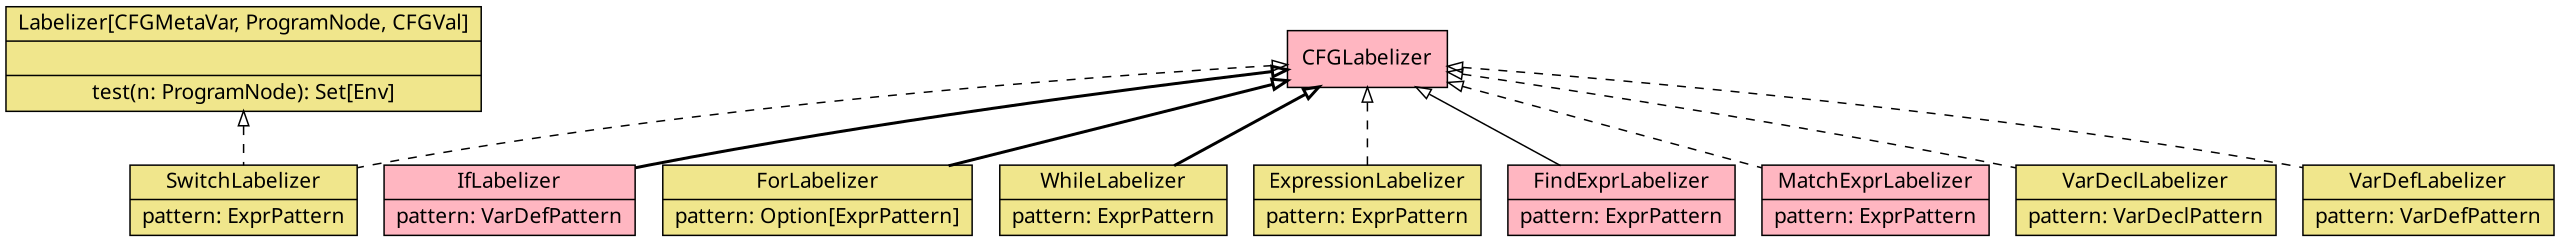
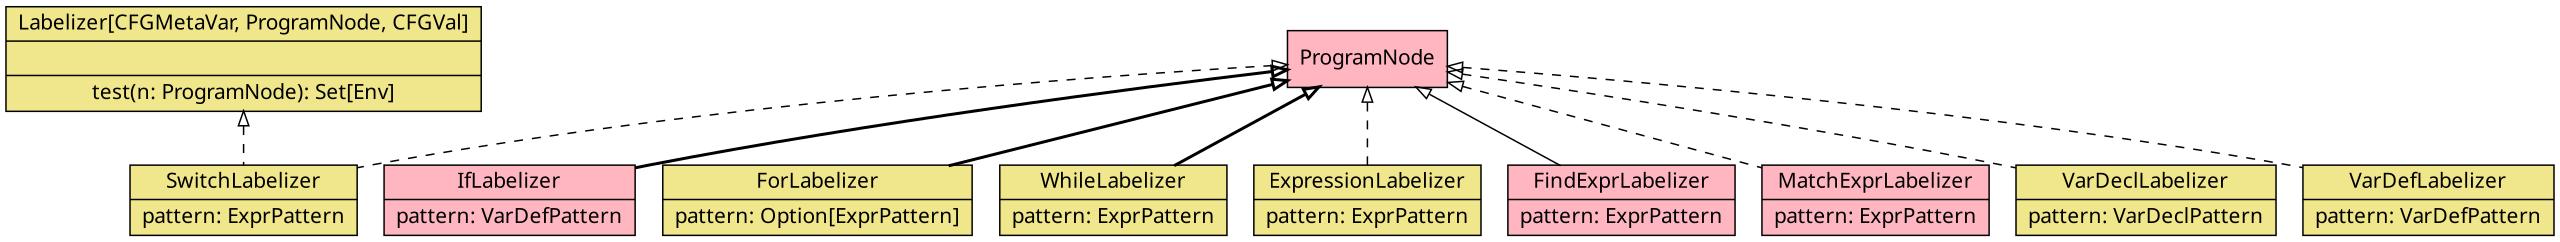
node "CFGLabelizer": label "CFGLabelizer" -> "ProgramNode"
